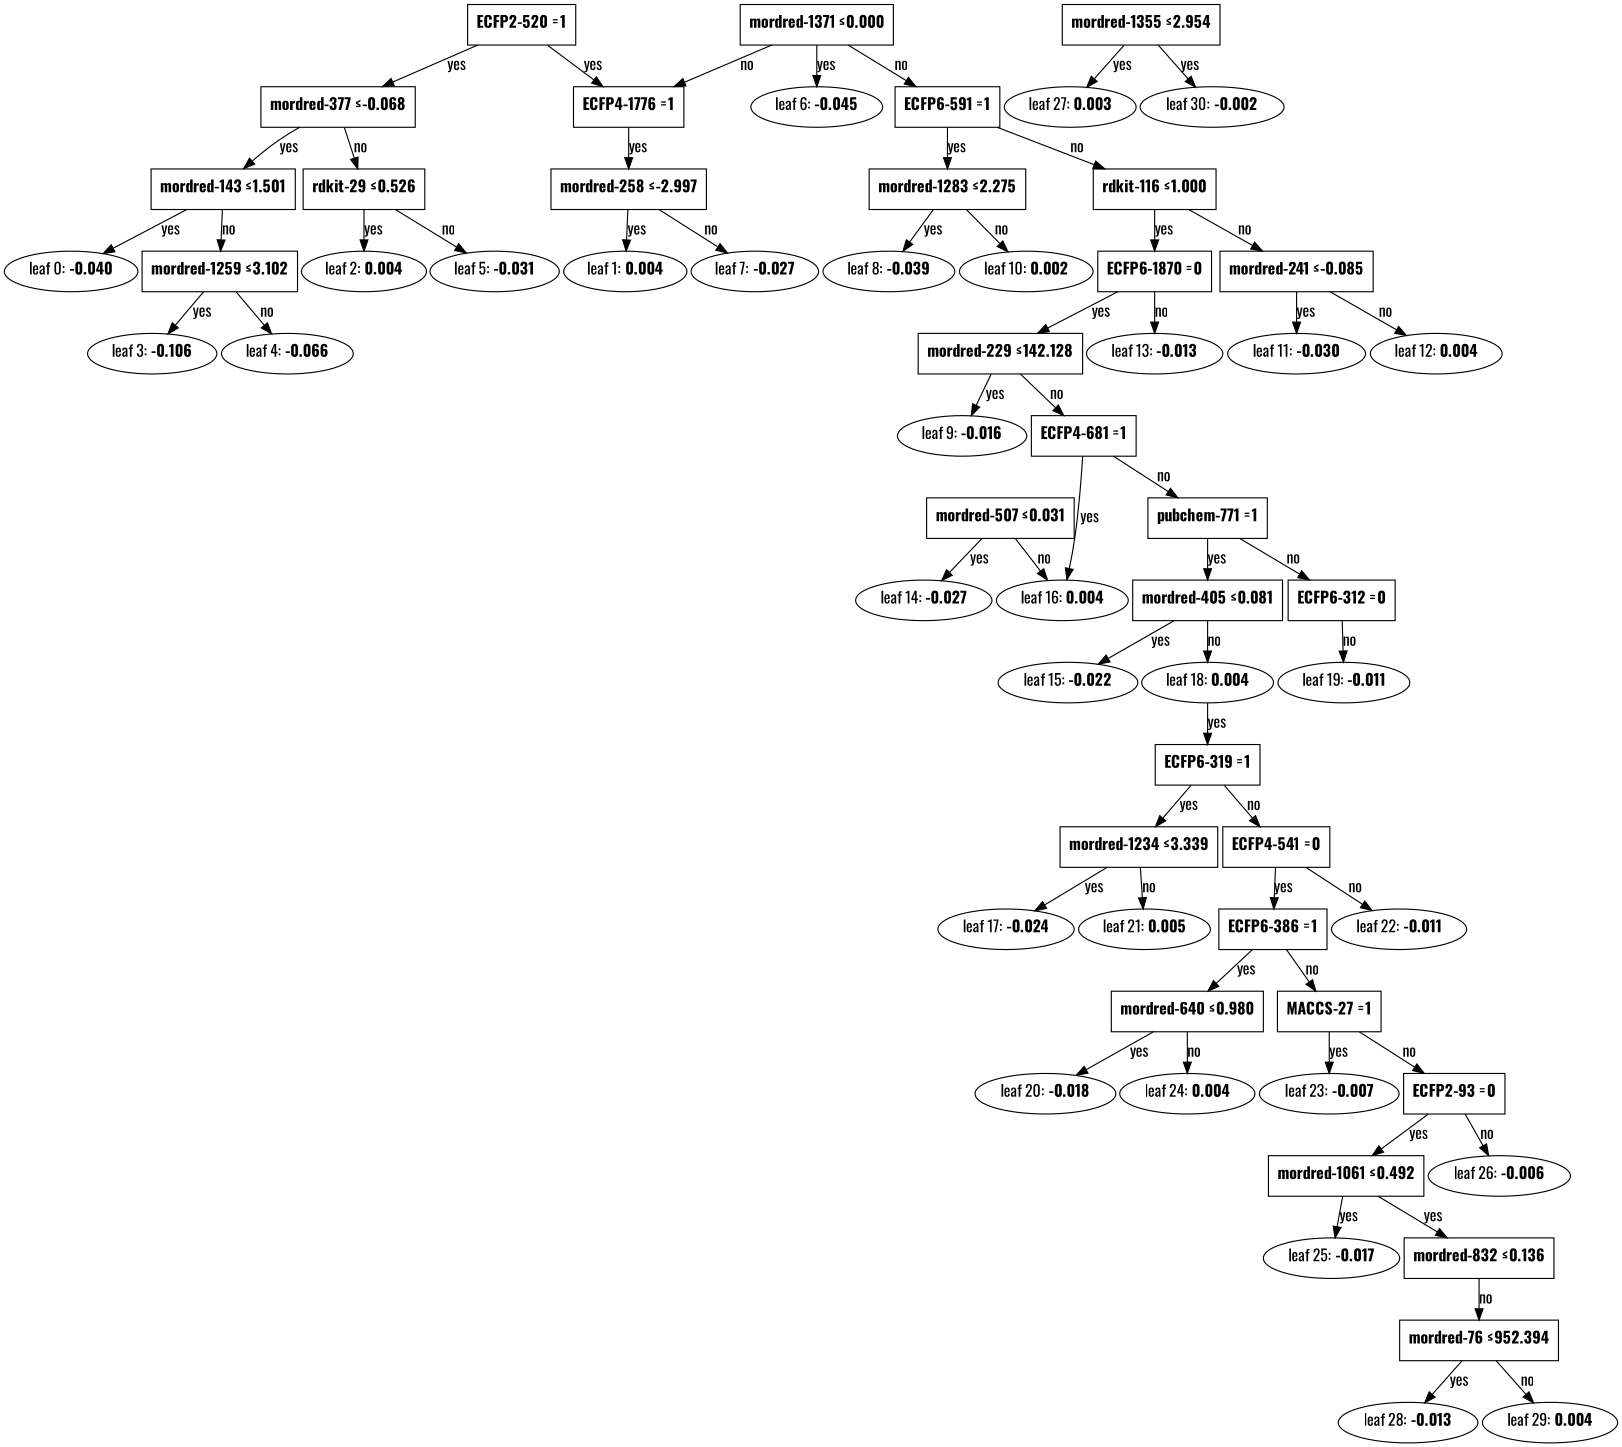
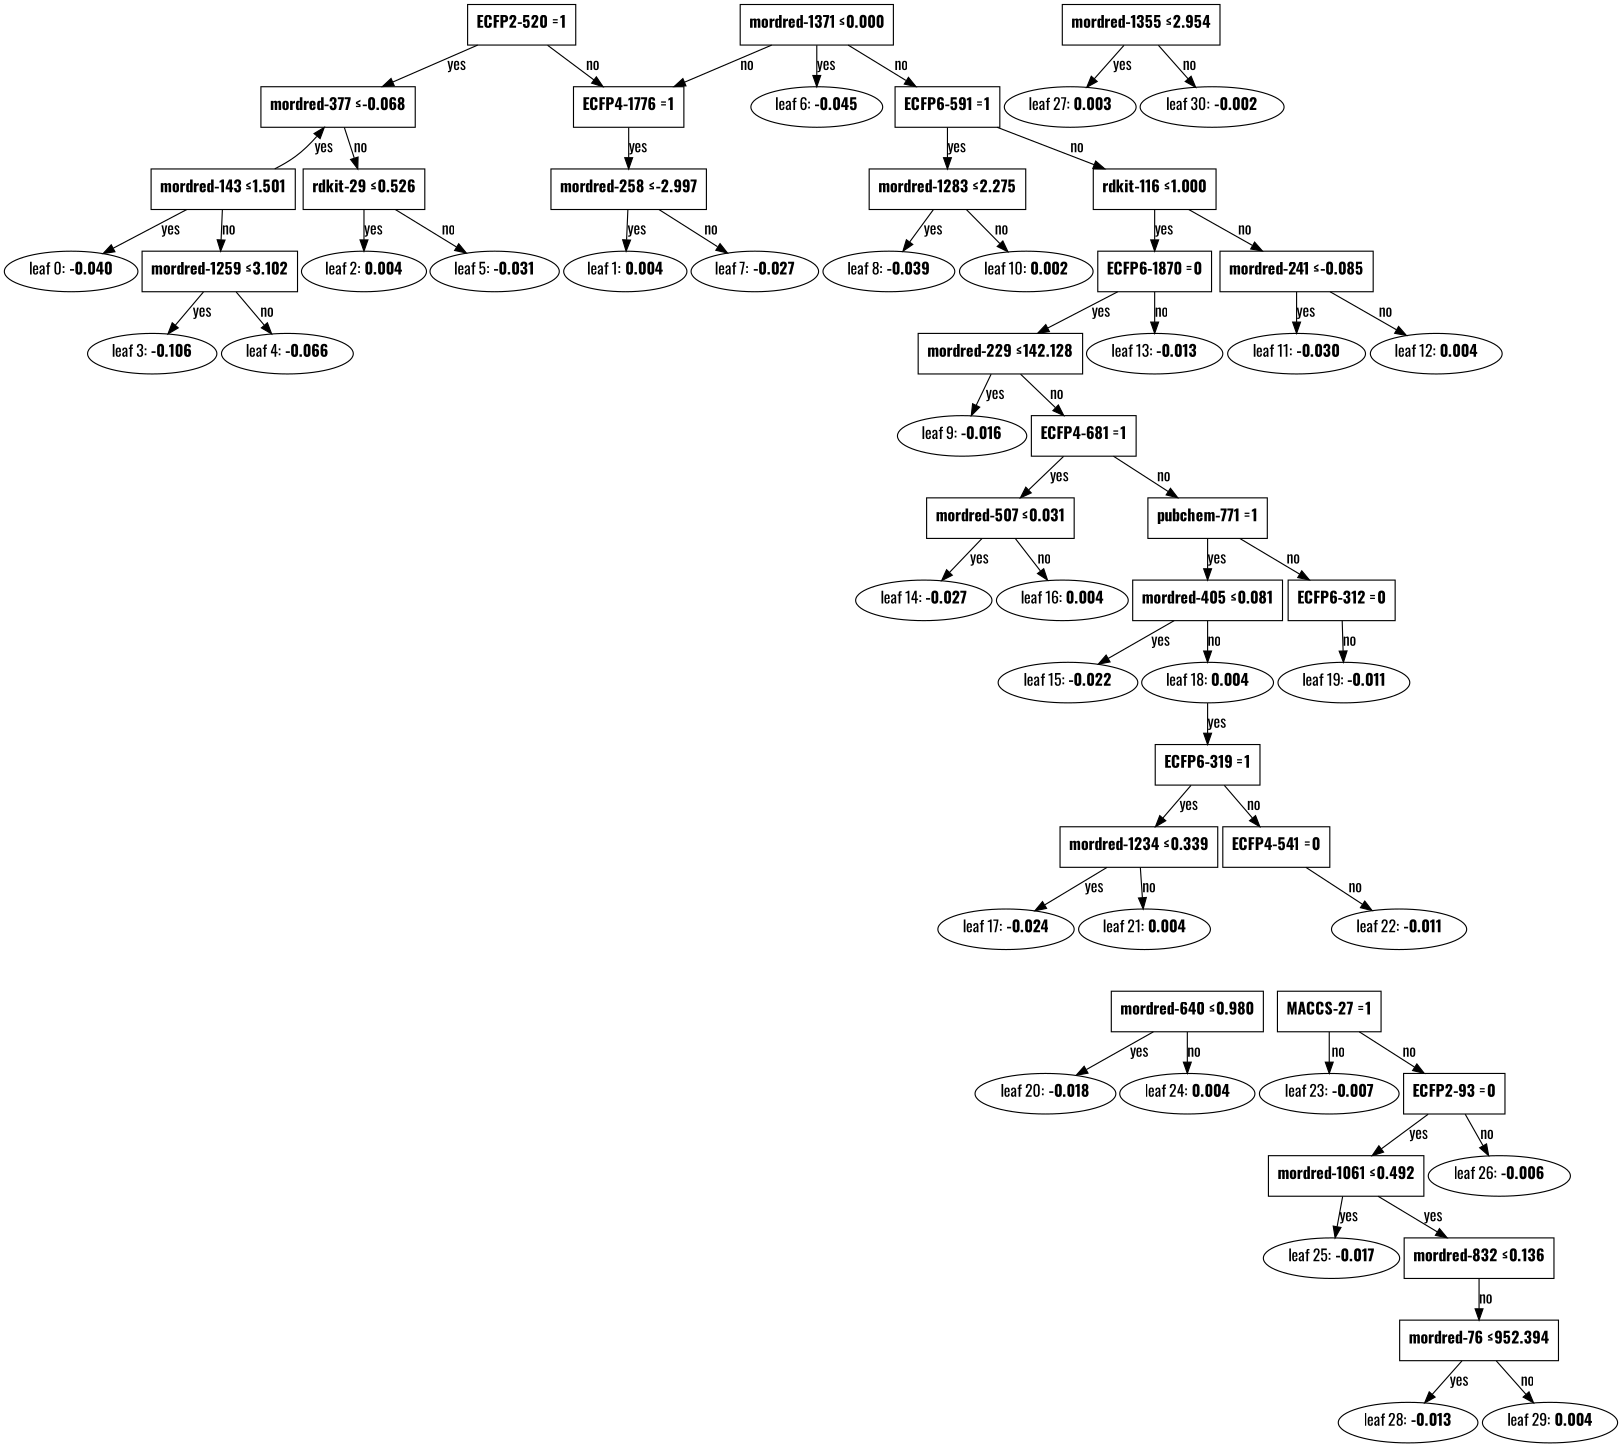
edge "ECFP2-520" -> "ECFP4-1776": label "yes" -> "no"
edge "mordred-1355" -> "leaf 30:": label "yes" -> "no"
edge "mordred-377" -> "mordred-143": reversed
edge "ECFP4-681" -> "leaf 16:": now "ECFP4-681" -> "mordred-507"
node "mordred-1234": text "3.339" -> "0.339"
node "leaf 21:": text "0.005" -> "0.004"
node "ECFP6-386": removed
edge "MACCS-27" -> "leaf 23:": label "yes" -> "no"
